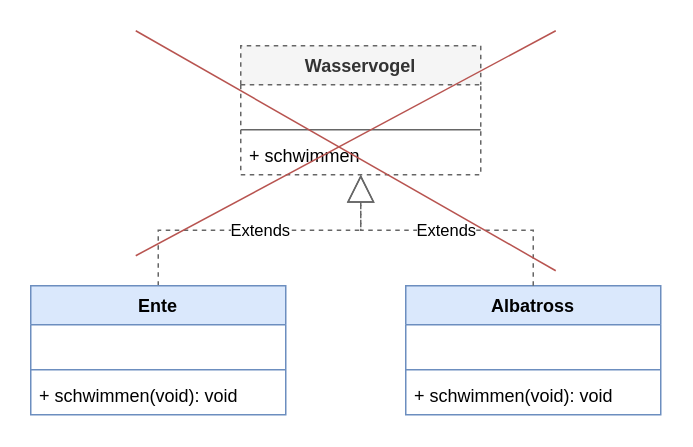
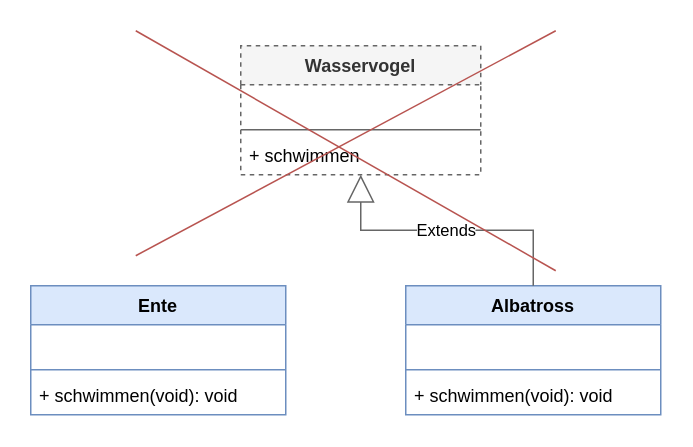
edge "Ente" -> "Wasservogel": removed, label "Extends"
edge "Albatross" -> "Wasservogel": style dashed -> solid
